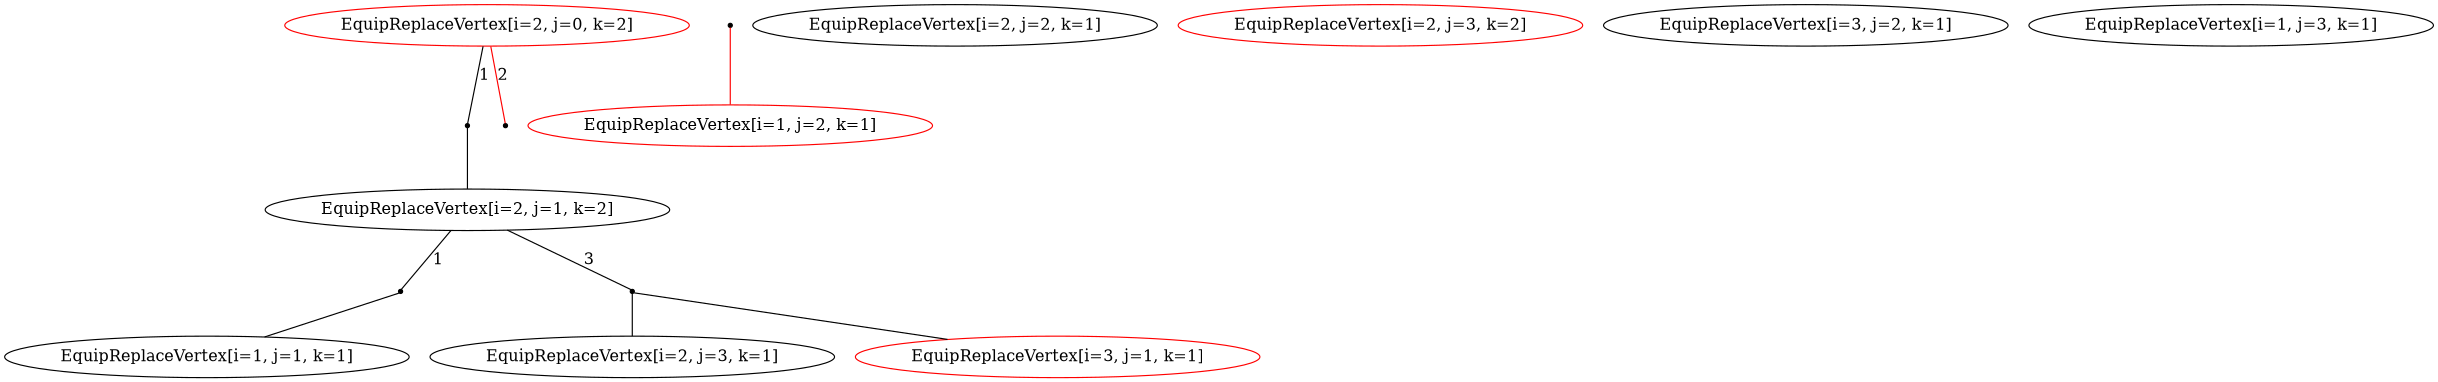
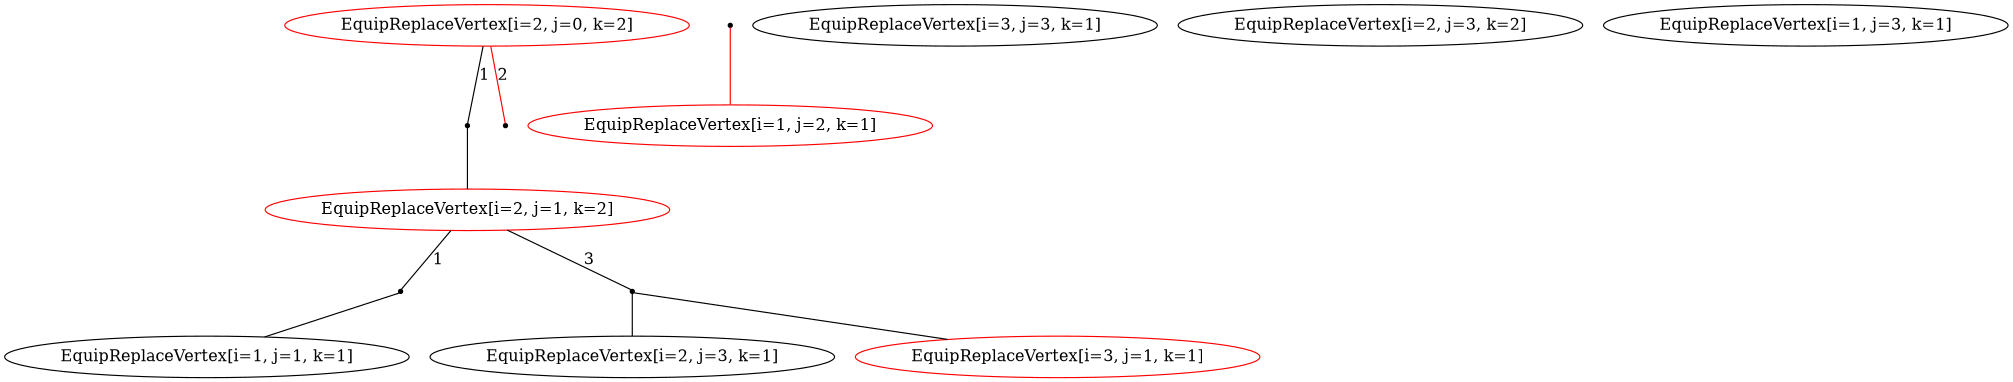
node "EquipReplaceVertex[i=2, j=2, k=1]": removed
node "EquipReplaceVertex[i=3, j=3, k=1]": added
node "EquipReplaceVertex[i=2, j=3, k=2]": color red -> black
node "EquipReplaceVertex[i=3, j=2, k=1]": removed
node "EquipReplaceVertex[i=2, j=1, k=2]": color black -> red
